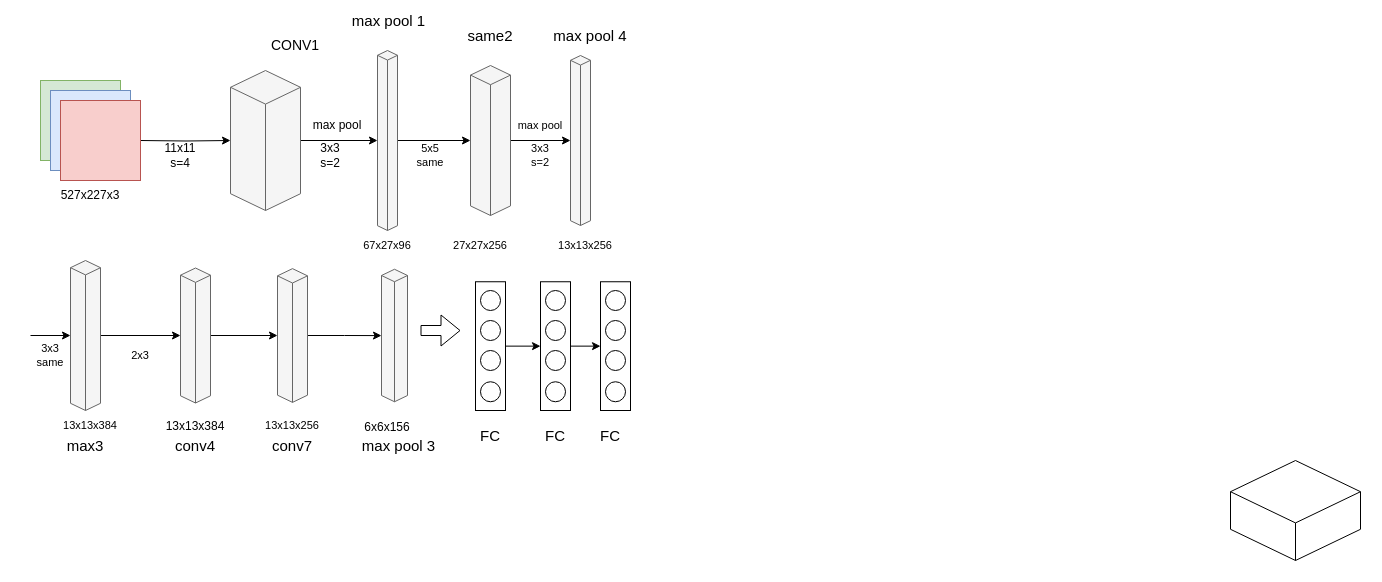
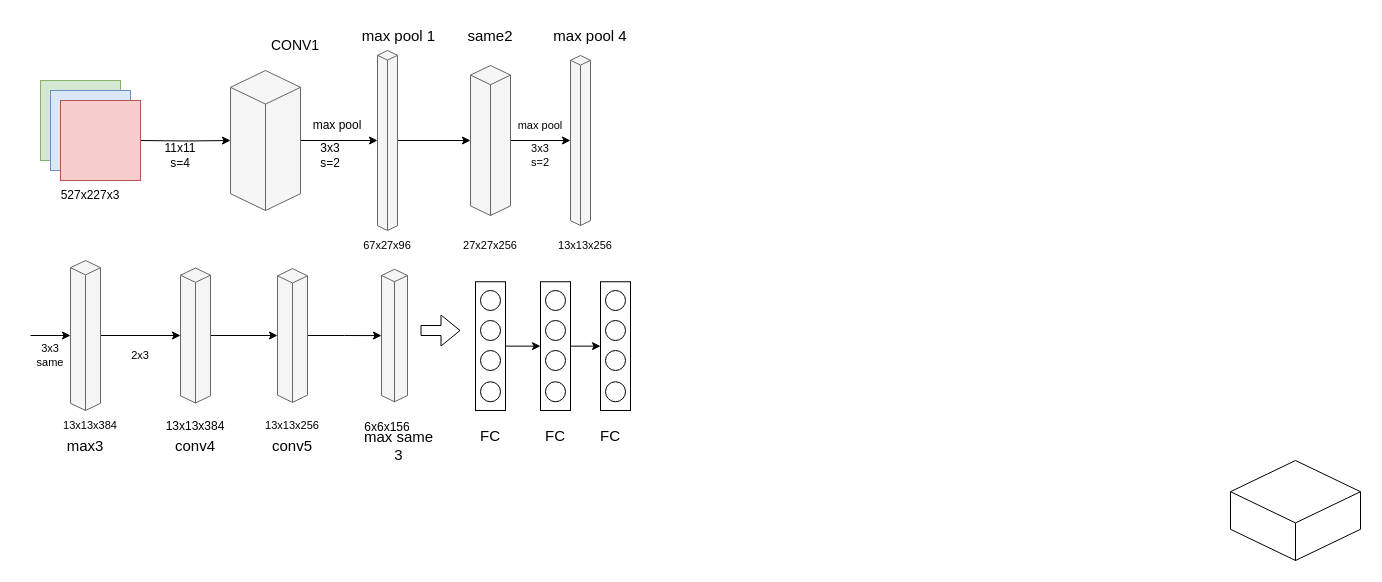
node "max pool 1": moved (389, 21) -> (399, 36)
node "5x5 same": removed
node "27x27x256": moved (481, 246) -> (491, 246)
node "conv7": label "conv7" -> "conv5"
node "max pool 3": label "max pool 3" -> "max same 3"
